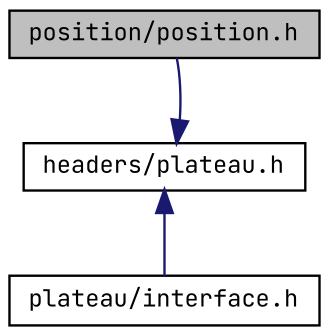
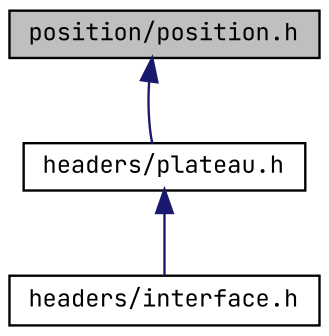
edge "position/position.h" -> "headers/plateau.h": reversed
node "plateau/interface.h": label "plateau/interface.h" -> "headers/interface.h"
